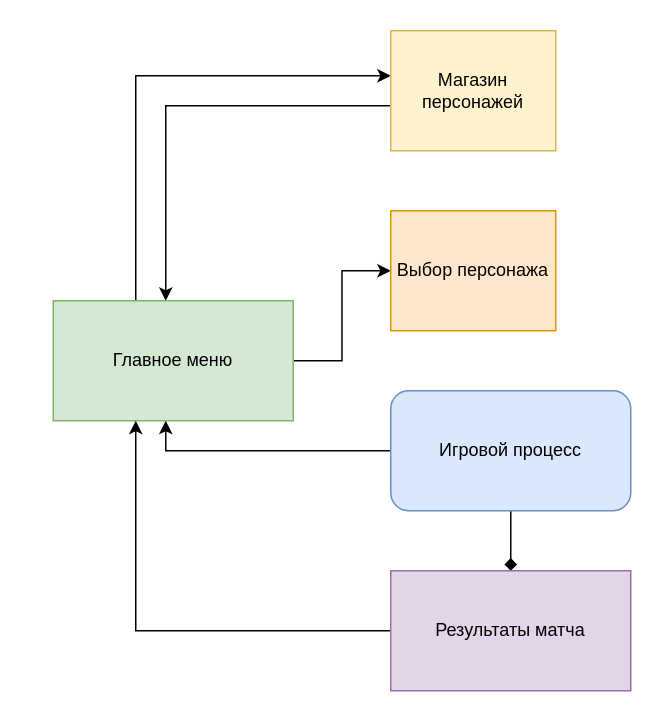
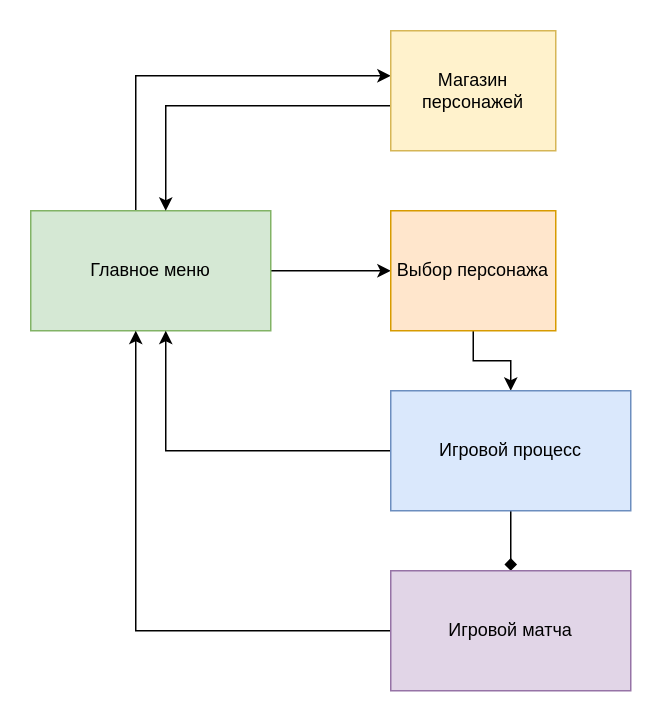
node "Главное меню": moved (173, 361) -> (151, 271)
edge "Выбор персонажа" -> "Игровой процесс": added
node "Игровой процесс": shape rounded rectangle -> rectangle
node "Результаты матча": label "Результаты матча" -> "Игровой матча"
